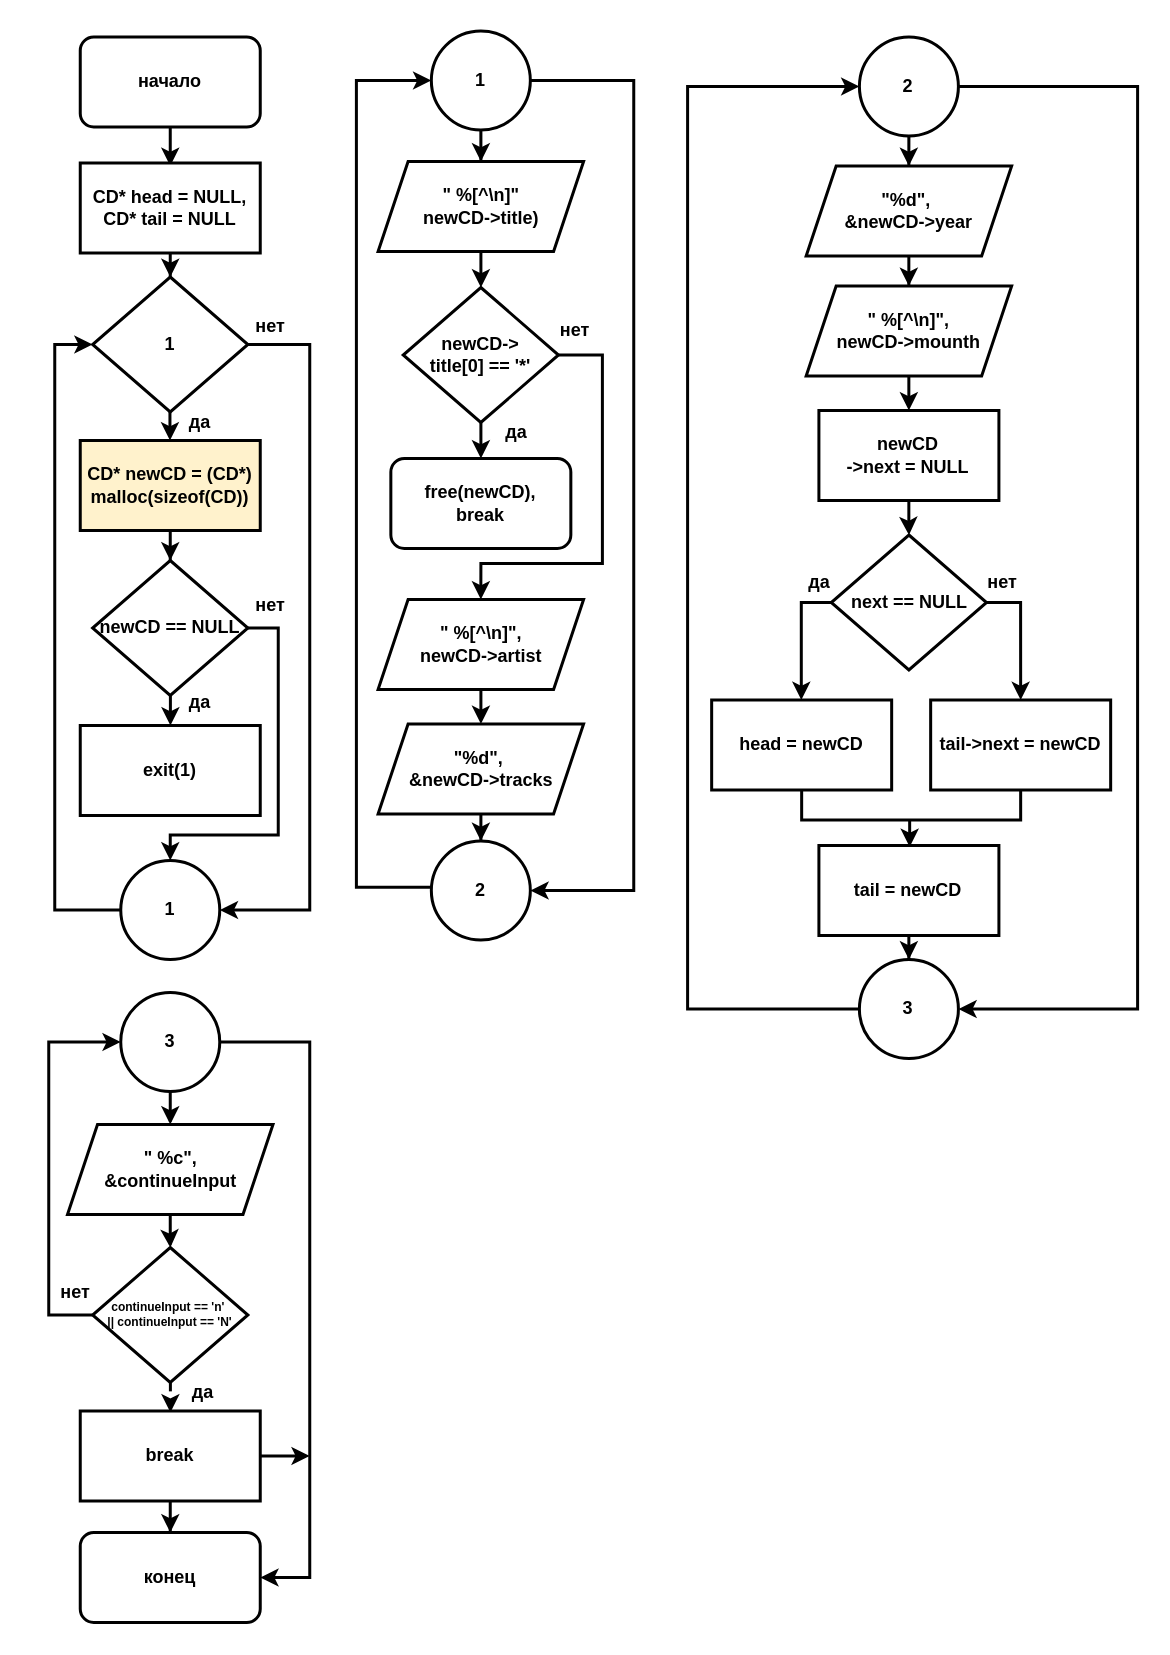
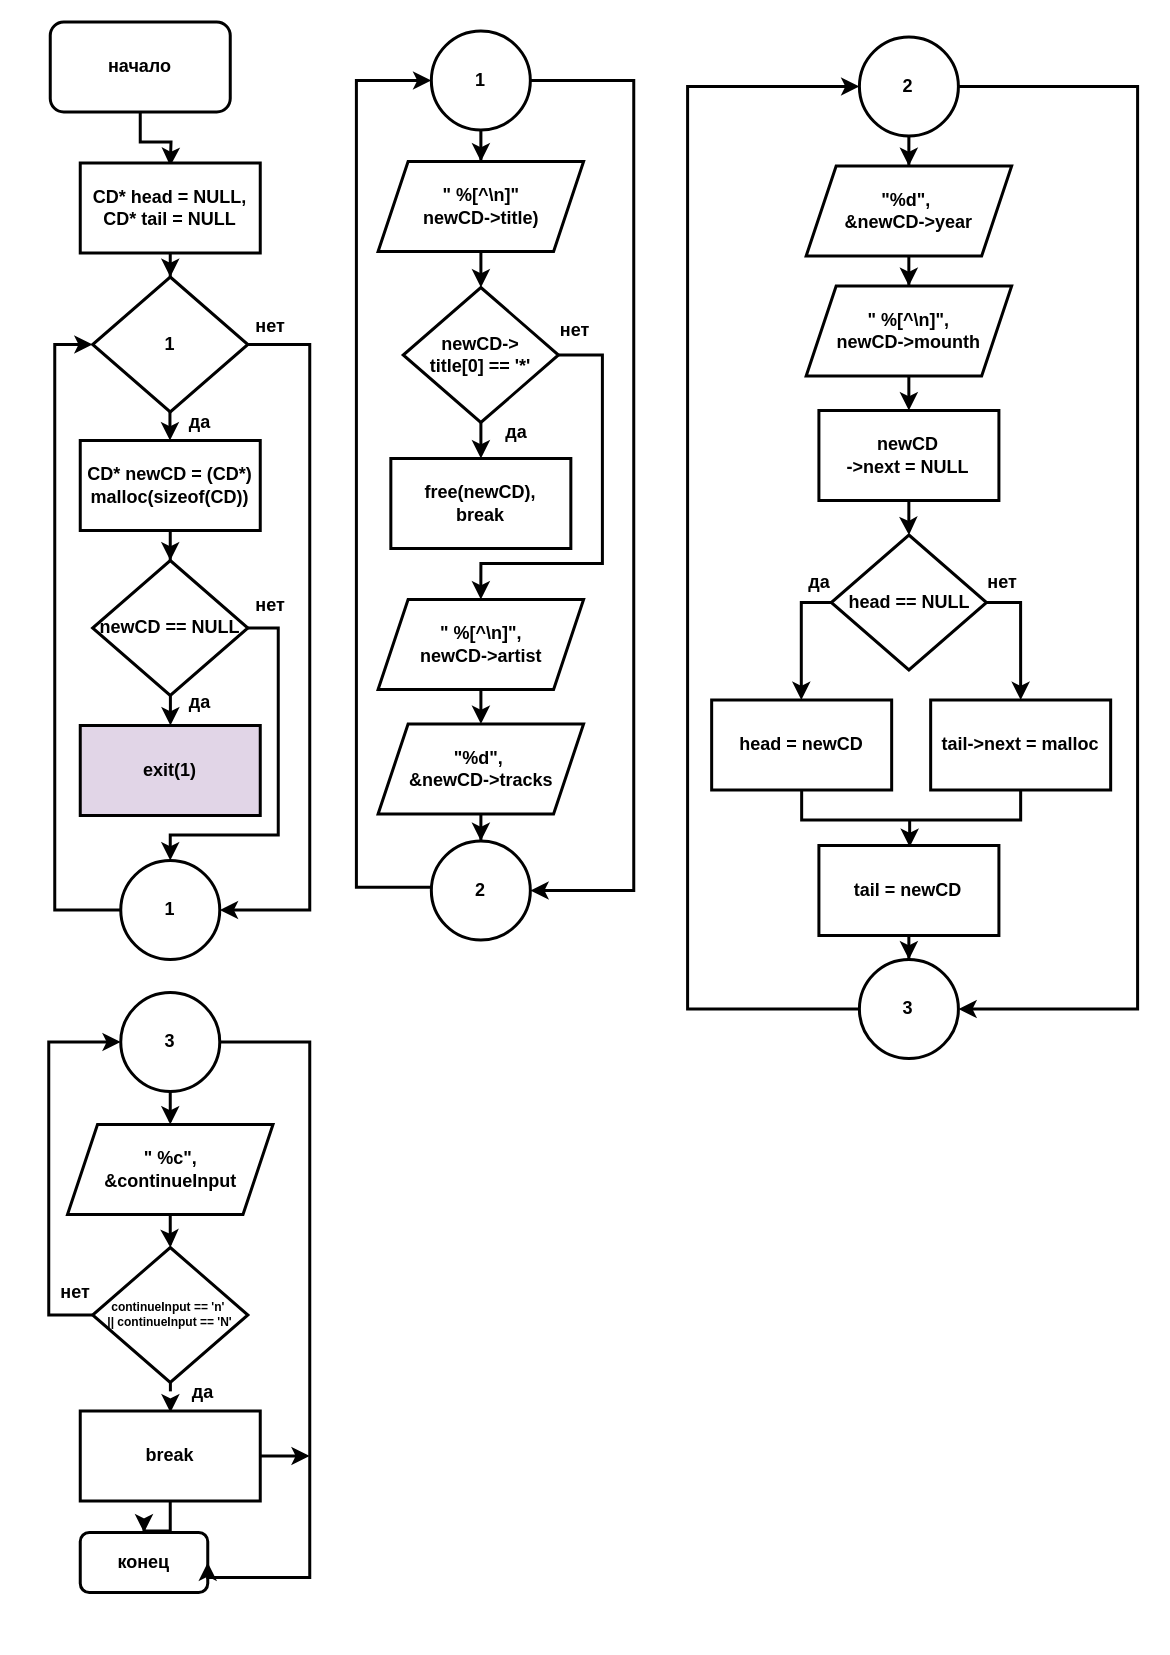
node "начало": moved (170, 82) -> (140, 67)
node "CD* newCD = (CD*) malloc(sizeof(CD))": fillcolor #fff2cc -> #ffffff
node "free(newCD), break": shape rounded rectangle -> rectangle
node "next == NULL": label "next == NULL" -> "head == NULL"
node "tail->next = newCD": label "tail->next = newCD" -> "tail->next = malloc"
node "exit(1)": fillcolor #ffffff -> #e1d5e7
node "конец": size 180x90 -> 128x60
